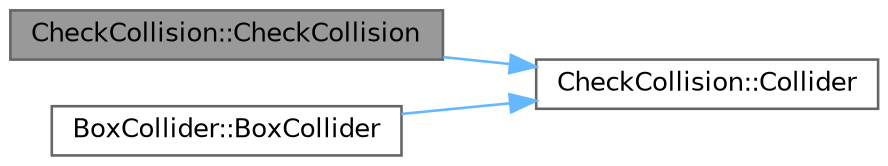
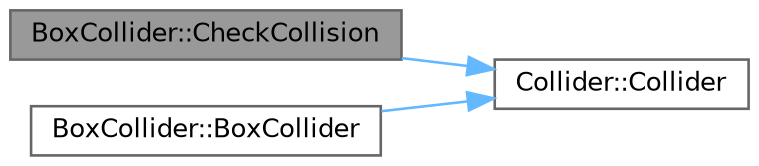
node "CheckCollision::CheckCollision": label "CheckCollision::CheckCollision" -> "BoxCollider::CheckCollision"
node "CheckCollision::Collider": label "CheckCollision::Collider" -> "Collider::Collider"
